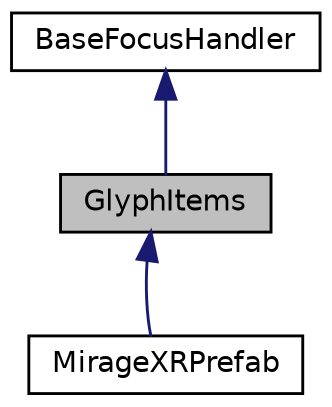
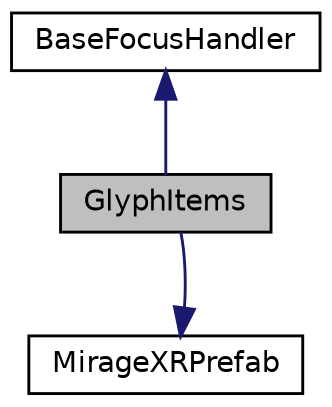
edge "MirageXRPrefab" -> "GlyphItems": reversed
